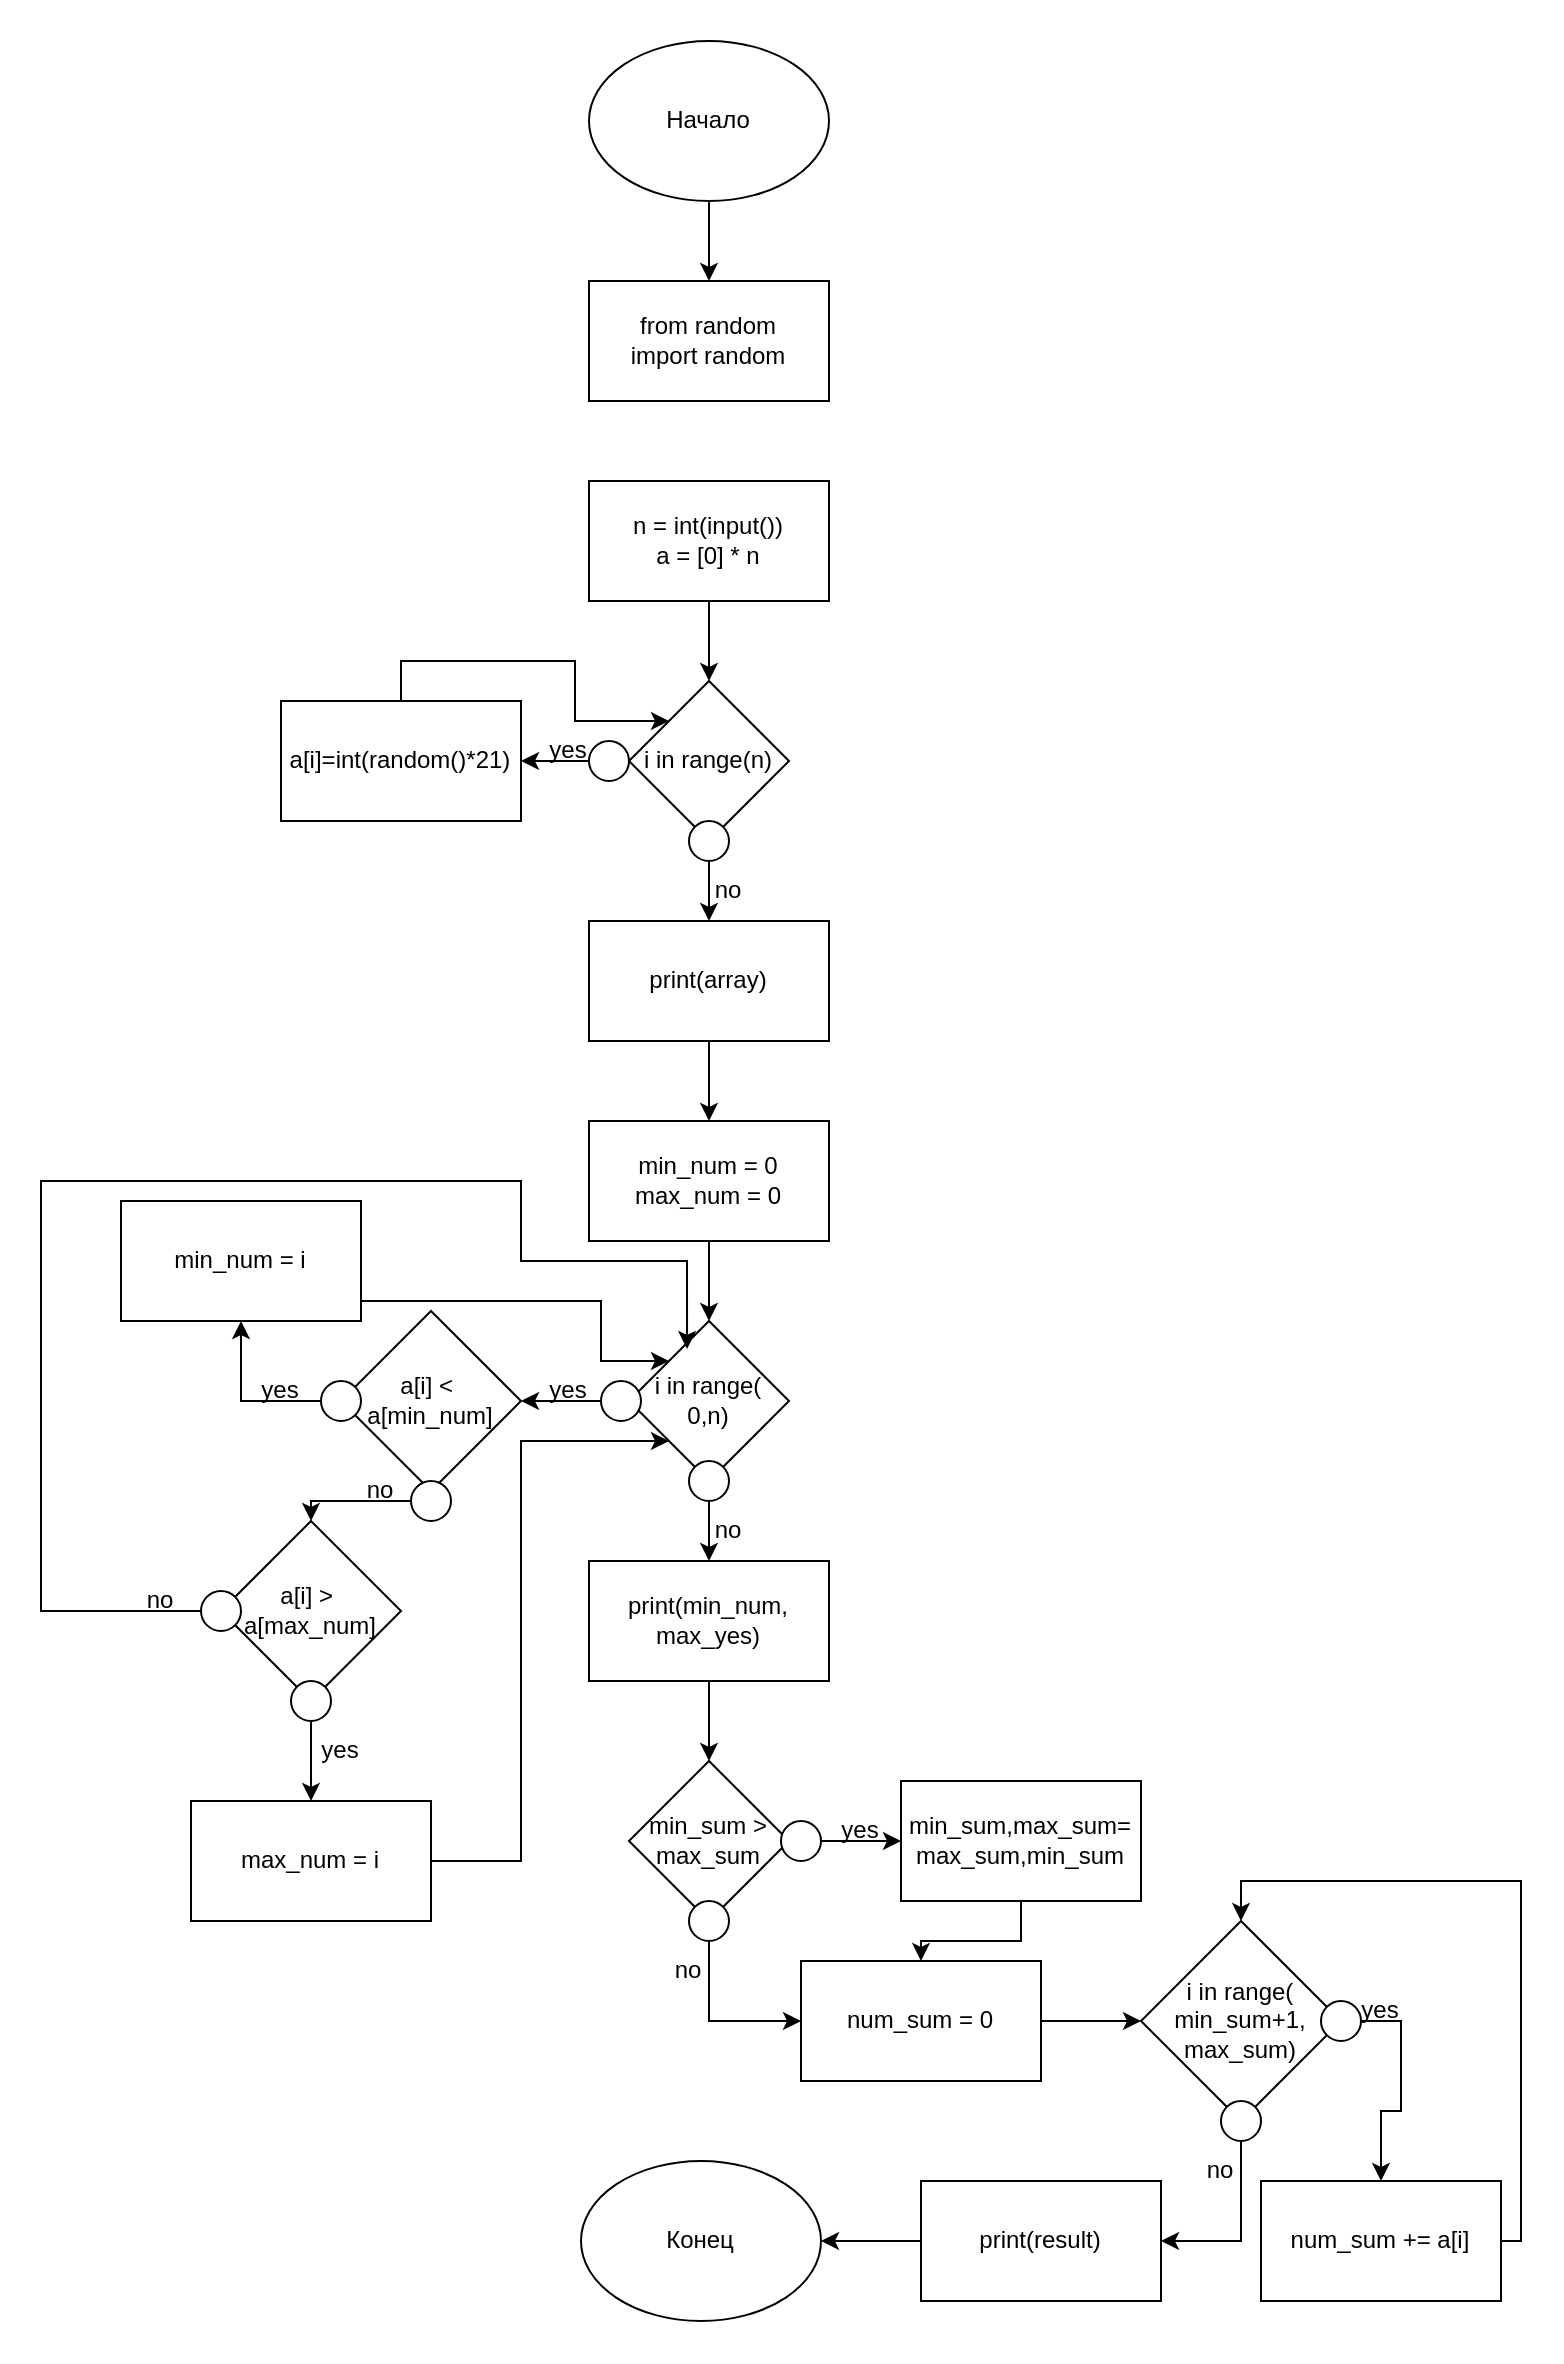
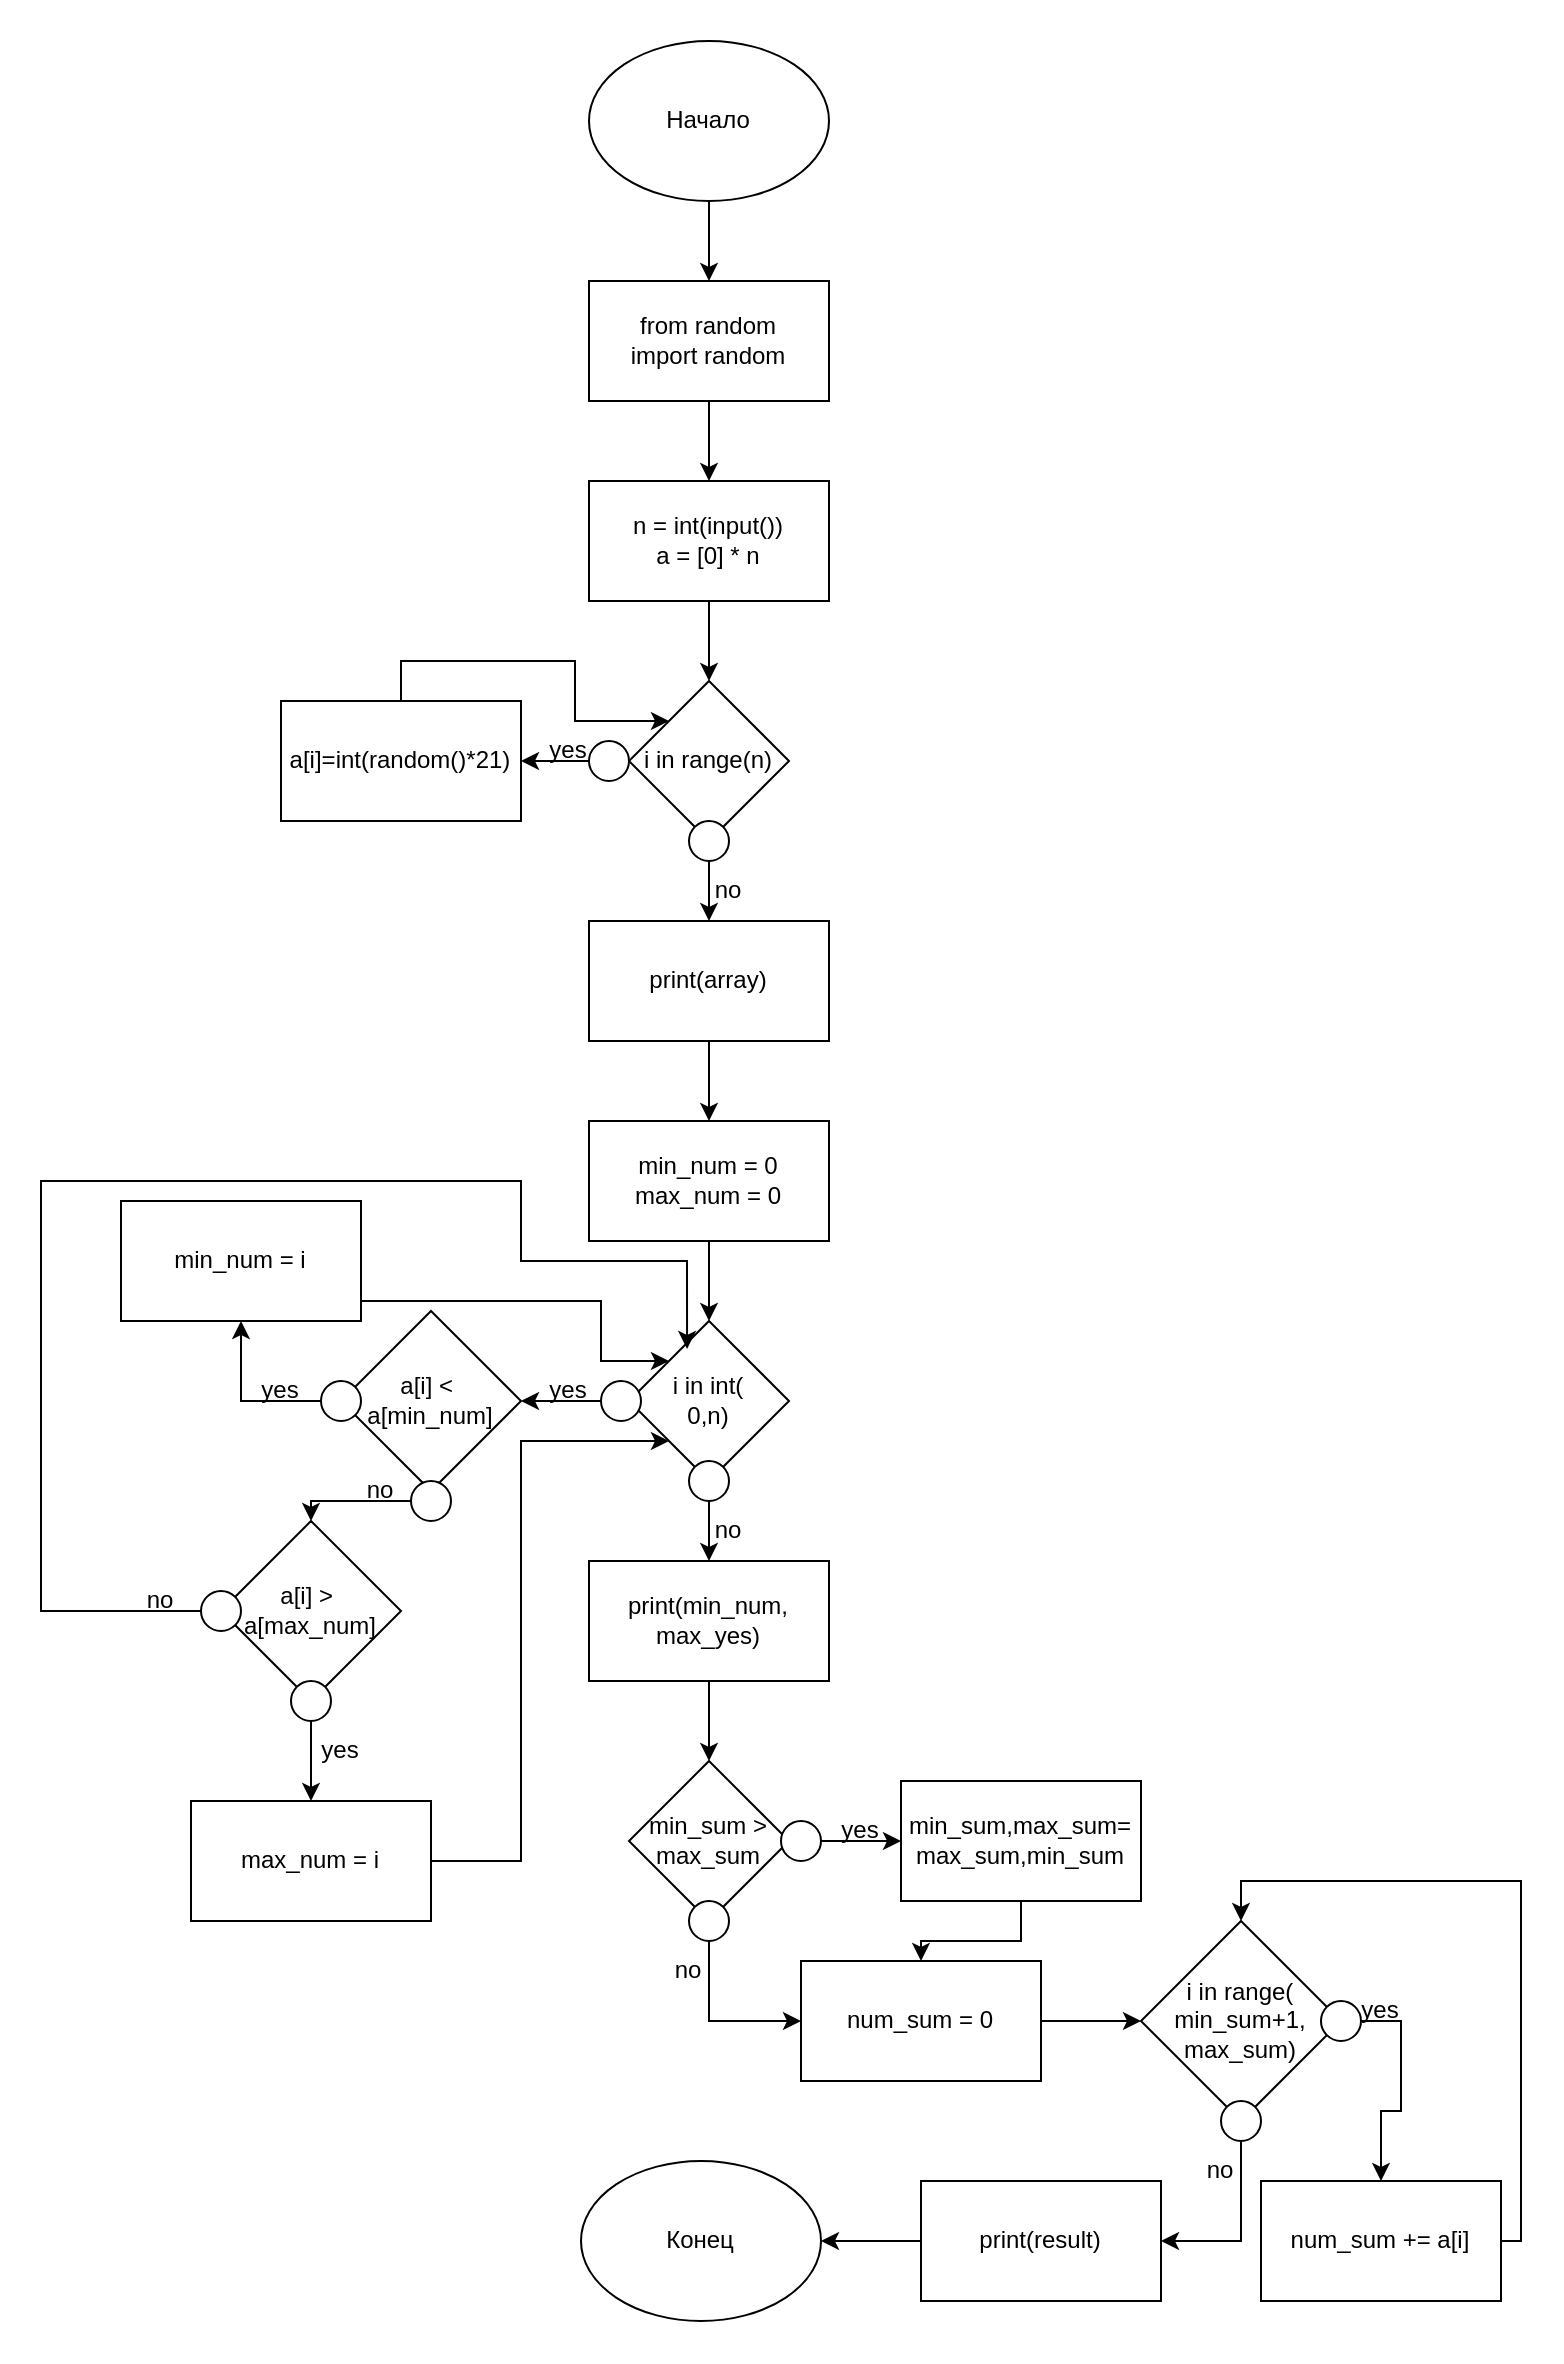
edge "from random import random" -> "n = int(input()) a = [0] * n": added
node "i in range( 0,n)": label "i in range( 0,n)" -> "i in int( 0,n)"
